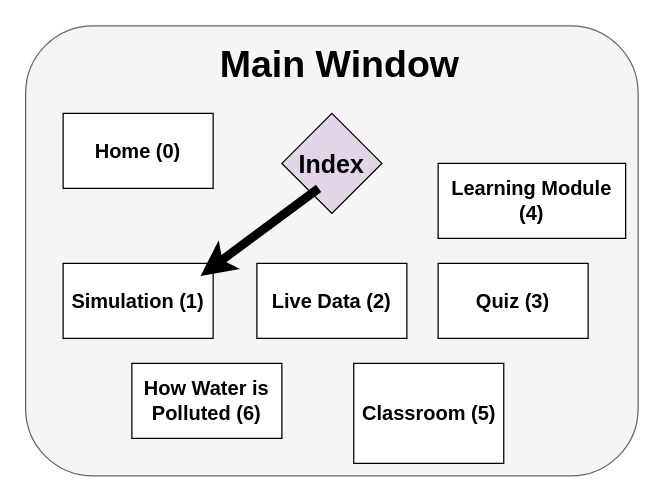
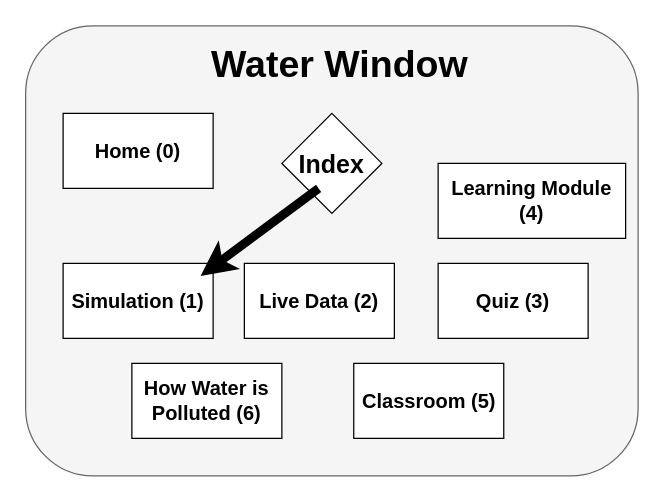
node "Main Window": label "Main Window" -> "Water Window"
node "Index": fillcolor #e1d5e7 -> #ffffff
node "Live Data (2)": moved (332, 301) -> (319, 301)
node "Classroom (5)": size 150x100 -> 150x75
